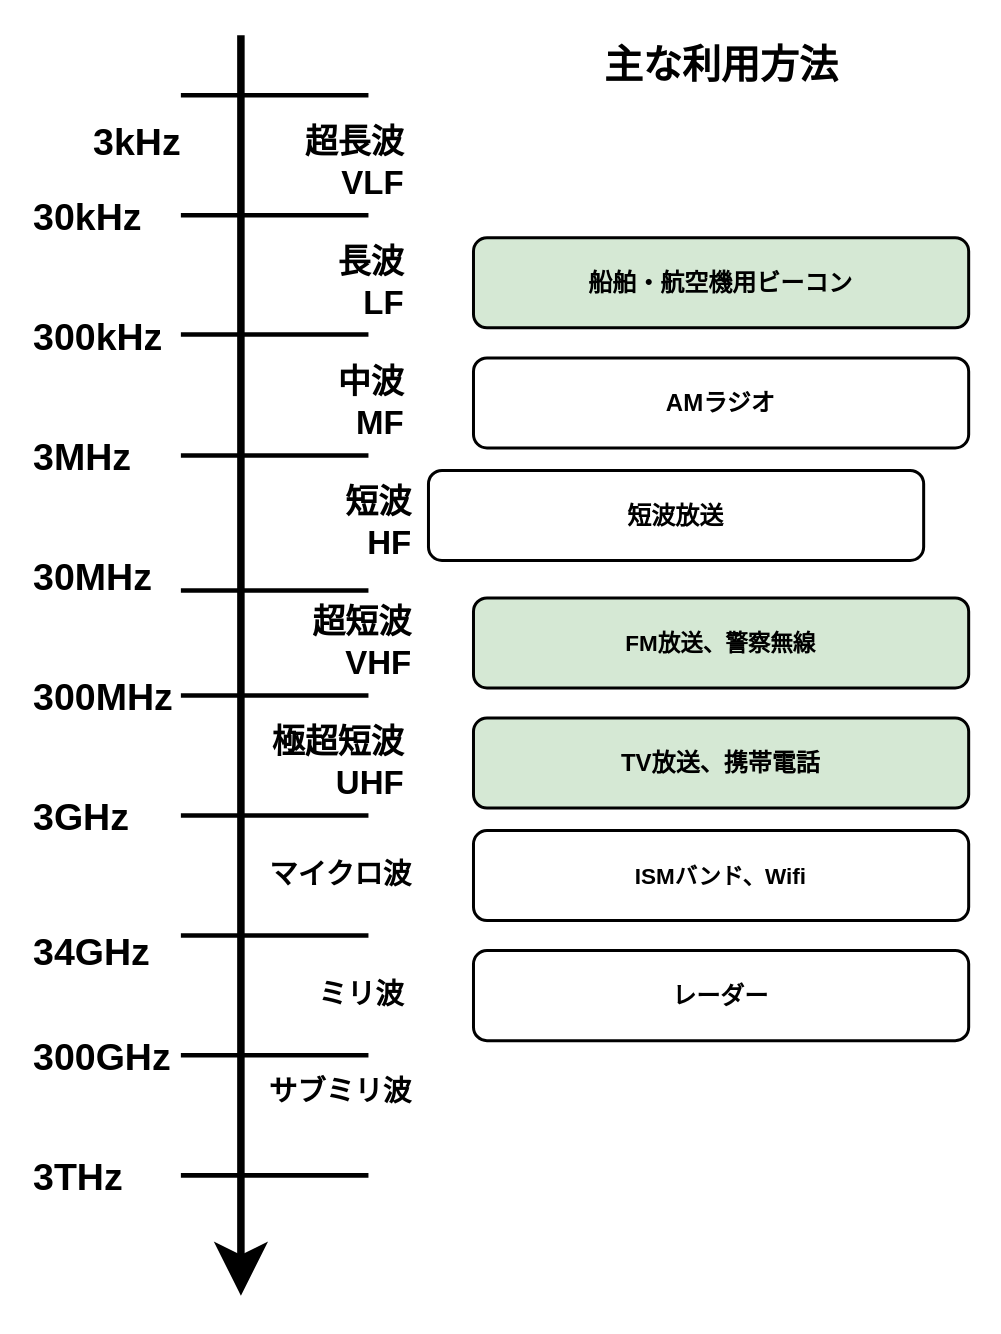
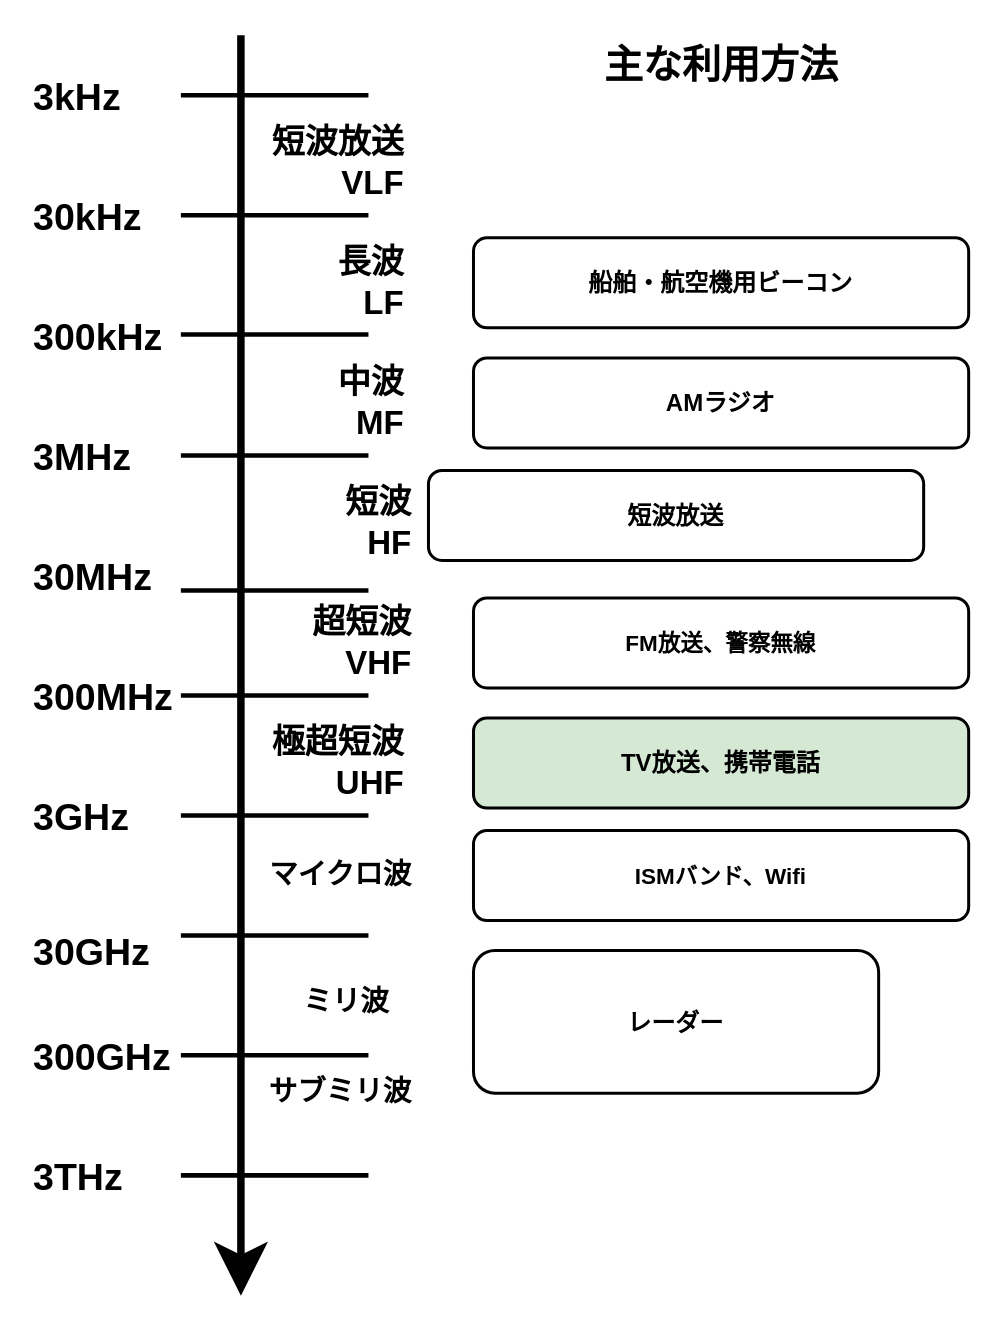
node "3kHz": moved (151, 140) -> (91, 95)
node "超長波 VLF": label "超長波 VLF" -> "短波放送 VLF"
node "船舶・航空機用ビーコン": fillcolor #d5e8d4 -> #ffffff
node "FM放送、警察無線": fillcolor #d5e8d4 -> #ffffff
node "34GHz": label "34GHz" -> "30GHz"
node "ミリ波": moved (346, 995) -> (331, 1003)
node "レーダー": size 495x90 -> 405x143
